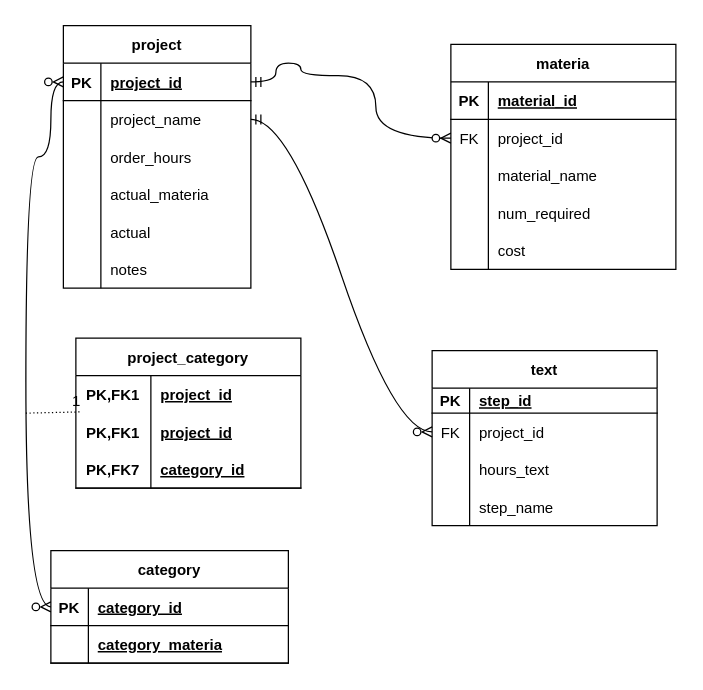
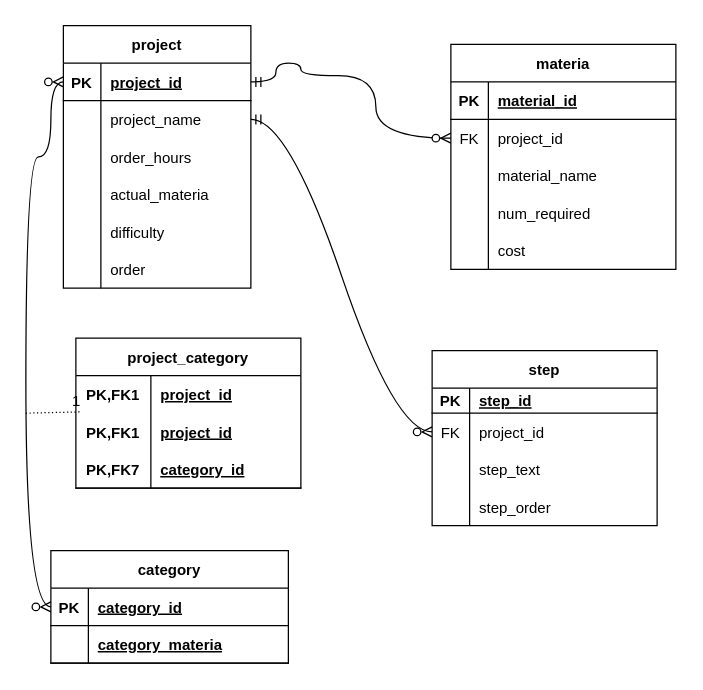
node "actual": label "actual" -> "difficulty"
node "notes": label "notes" -> "order"
node "text": label "text" -> "step"
node "hours_text": label "hours_text" -> "step_text"
node "step_name": label "step_name" -> "step_order"
